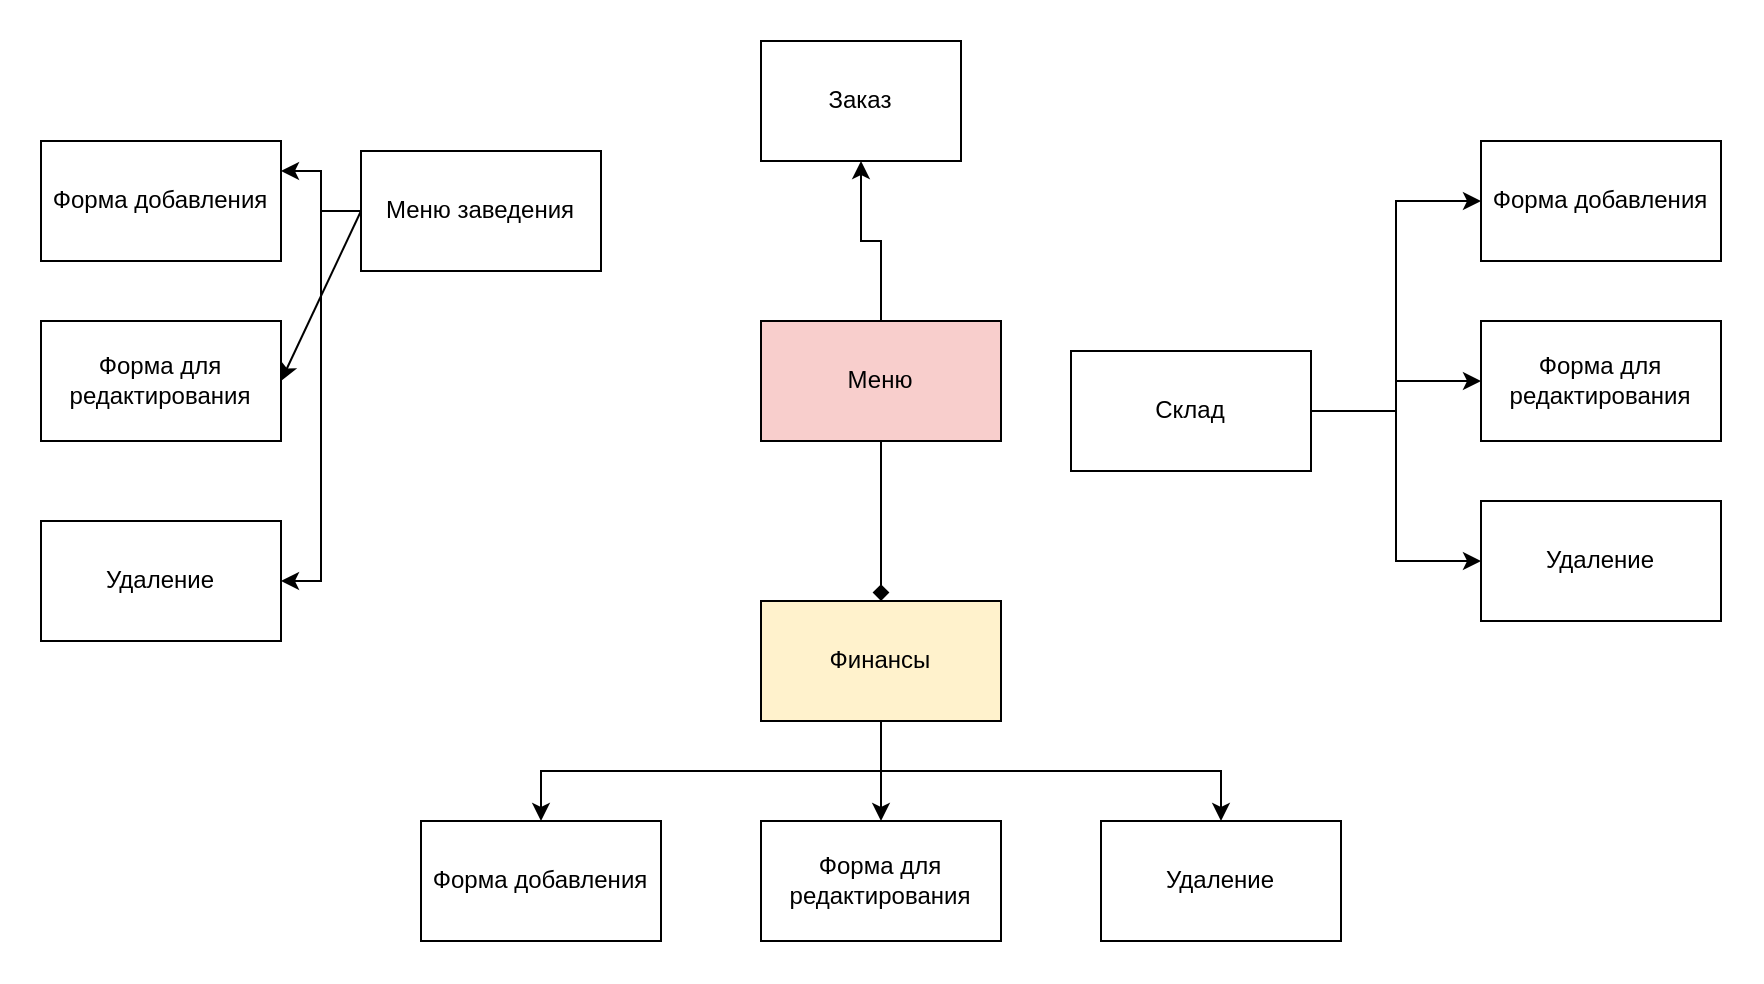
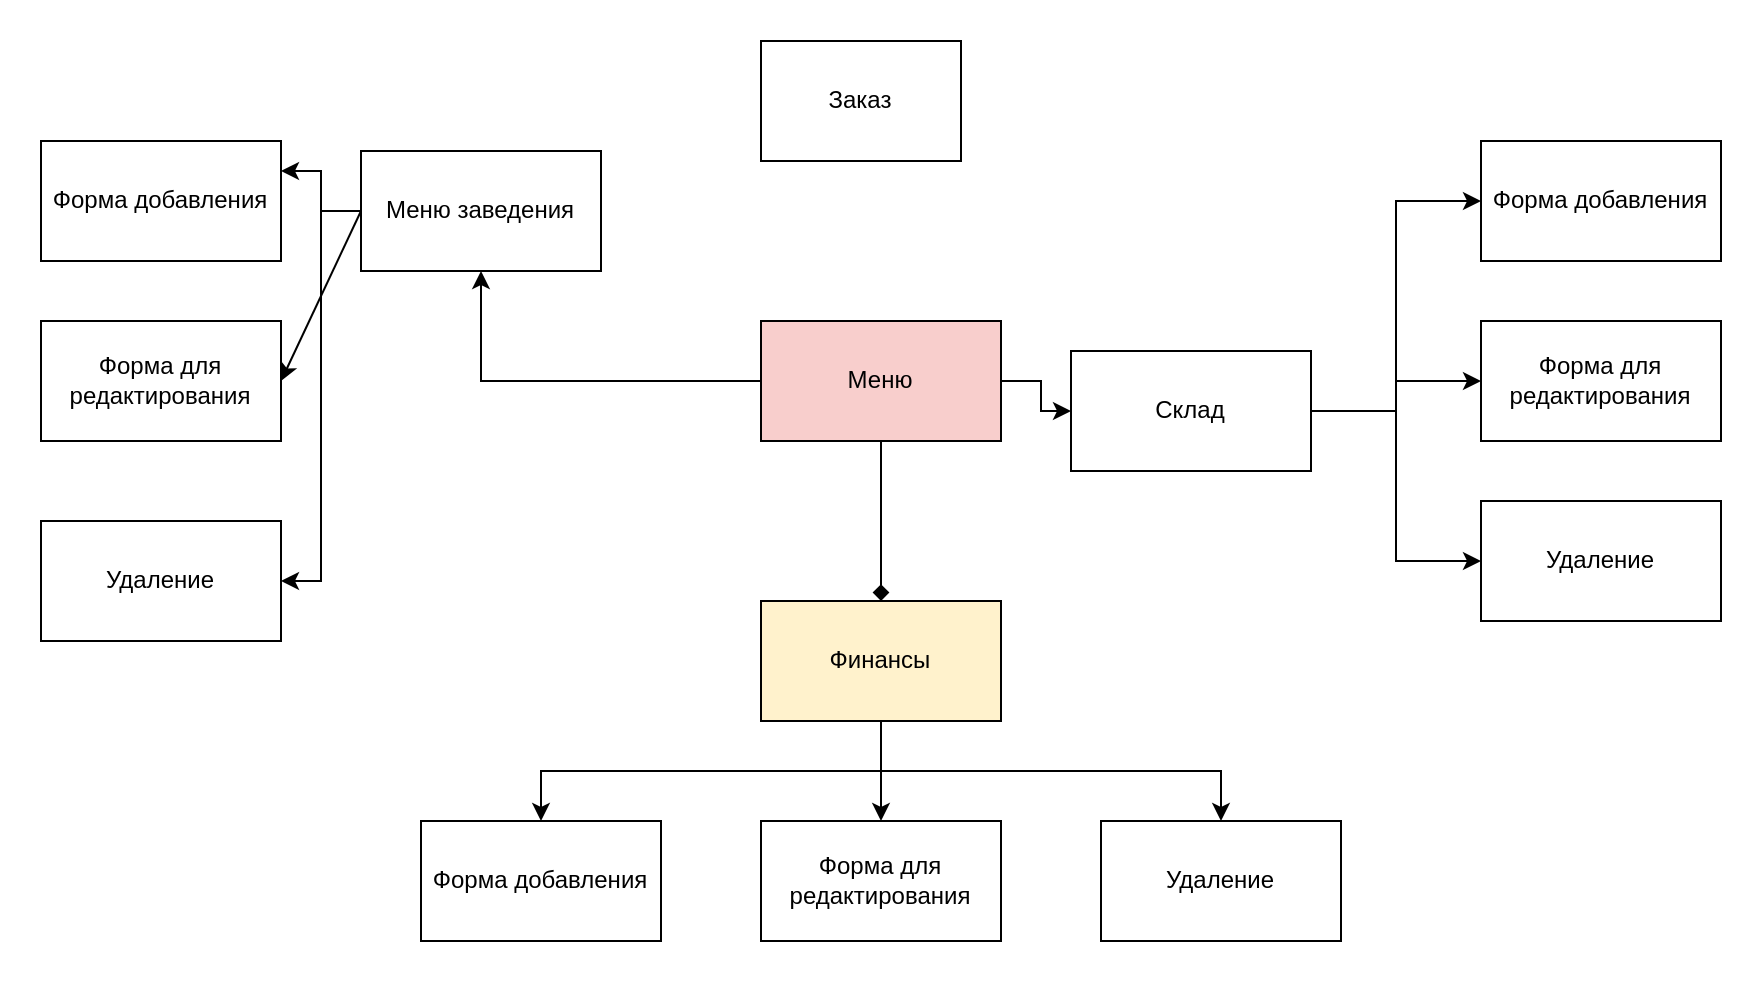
edge "Меню" -> "Заказ": removed
edge "Меню" -> "Меню заведения": added
edge "Меню" -> "Склад": added
